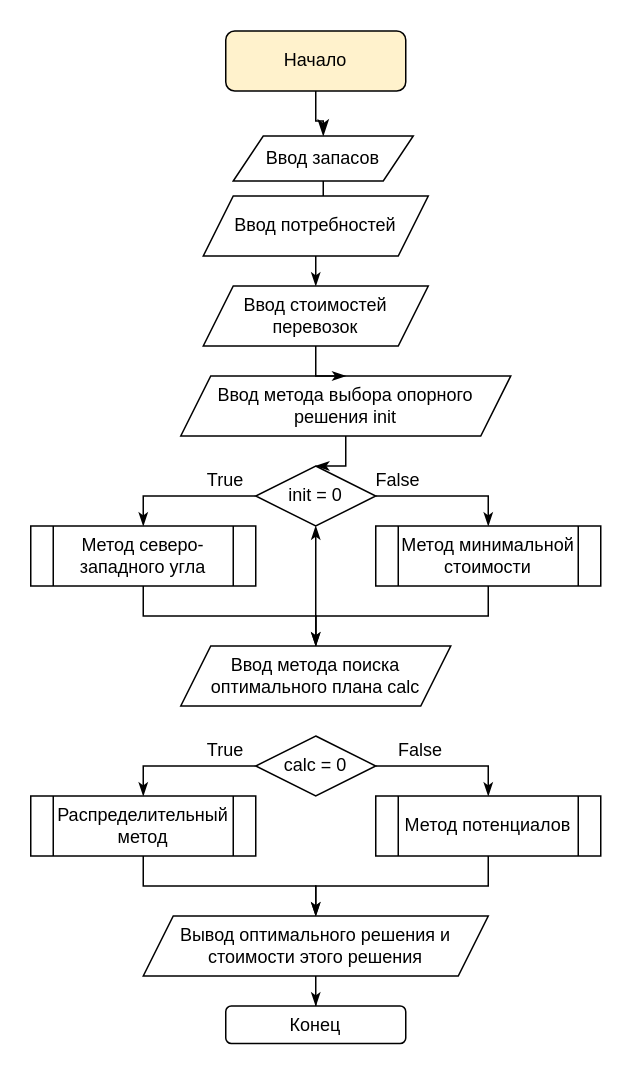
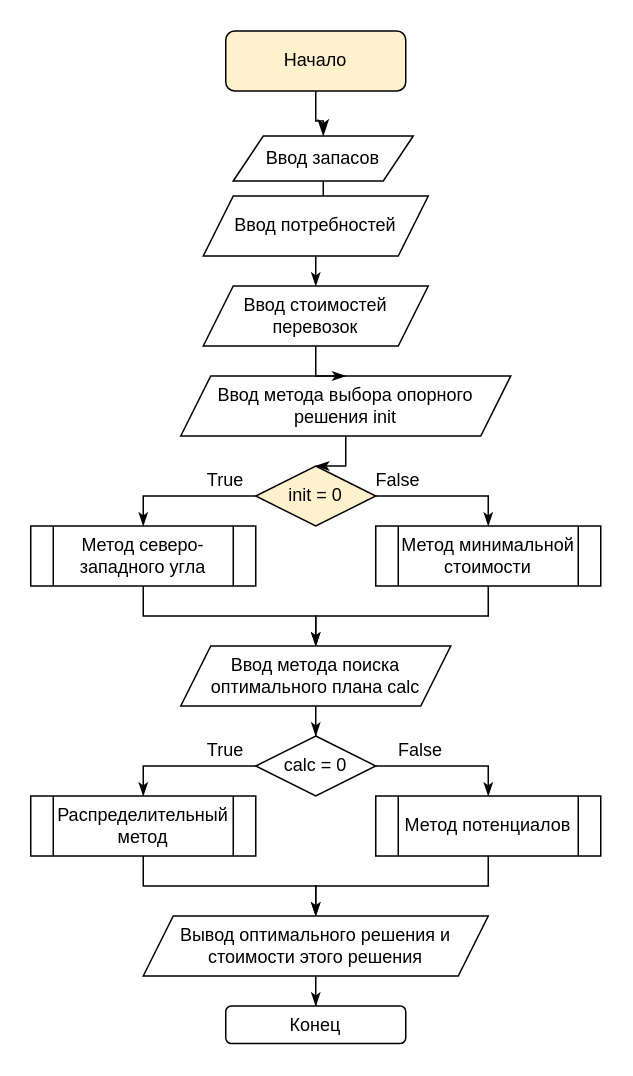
node "init = 0": fillcolor #ffffff -> #fff2cc
edge "Ввод метода поиска оптимального плана calc" -> "init = 0": now "Ввод метода поиска оптимального плана calc" -> "calc = 0"
